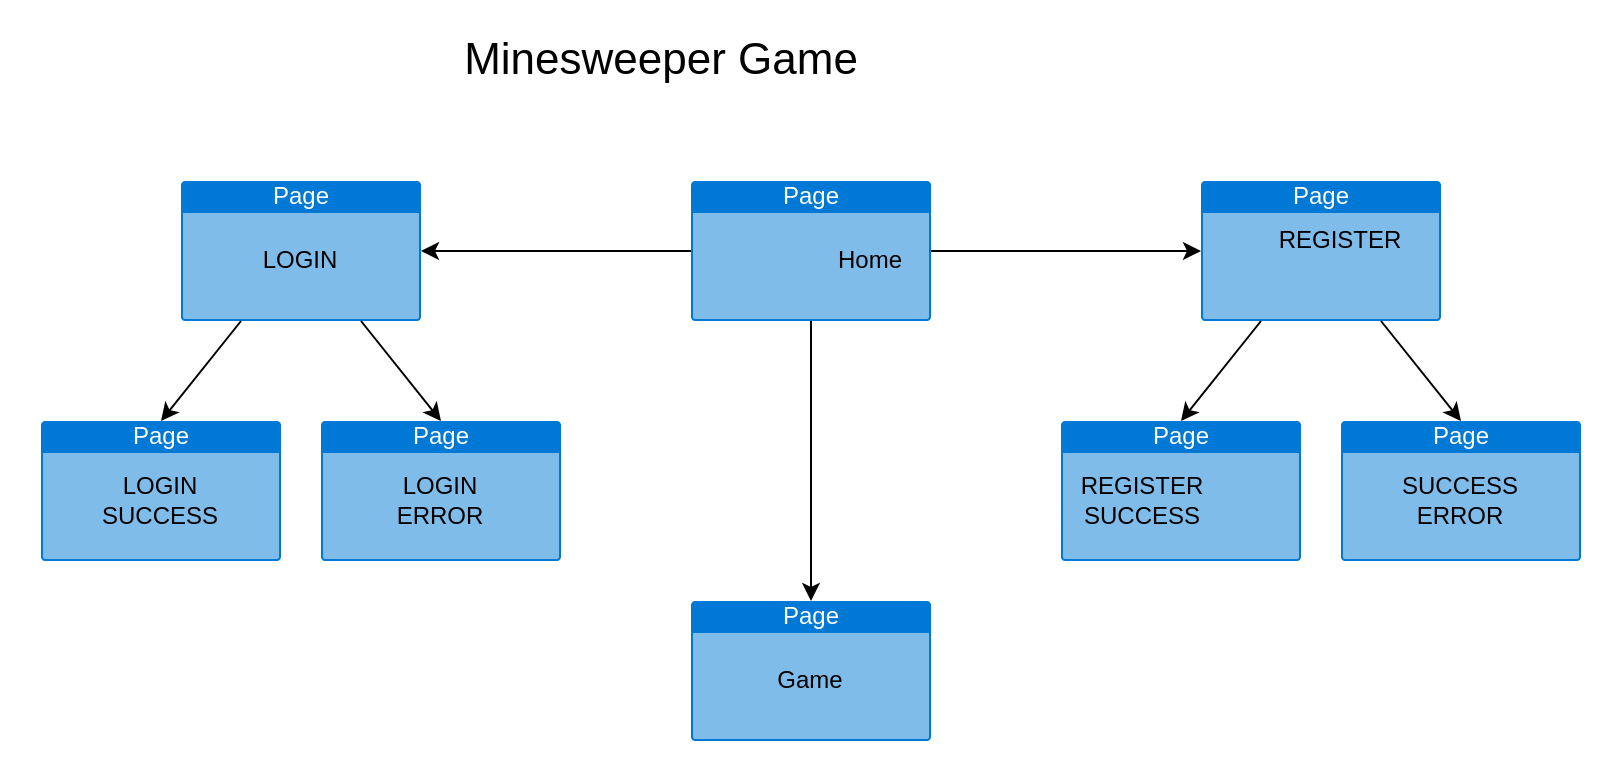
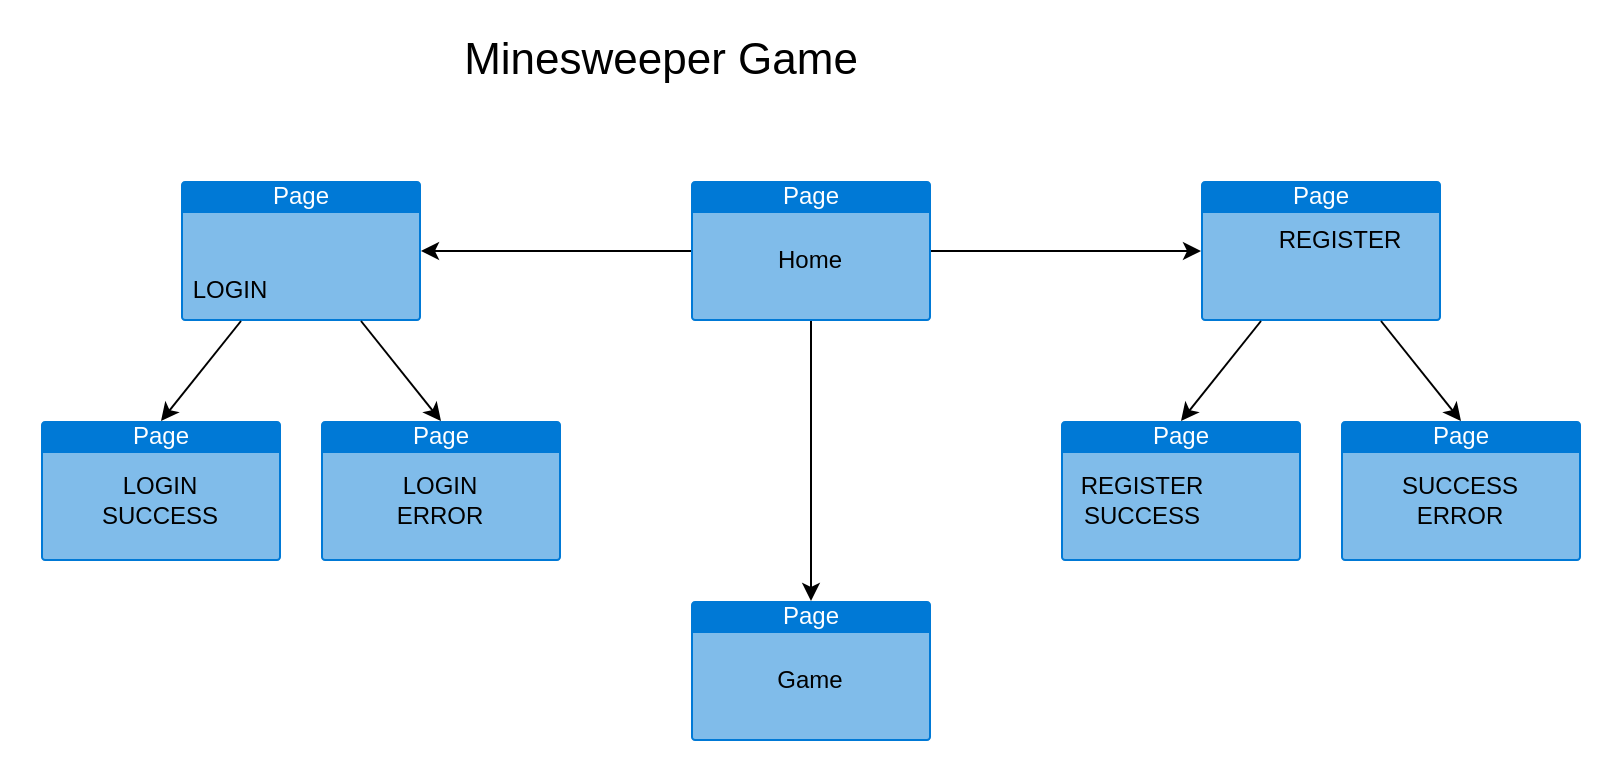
node "LOGIN": moved (301, 261) -> (231, 291)
node "Home": moved (871, 261) -> (811, 261)
